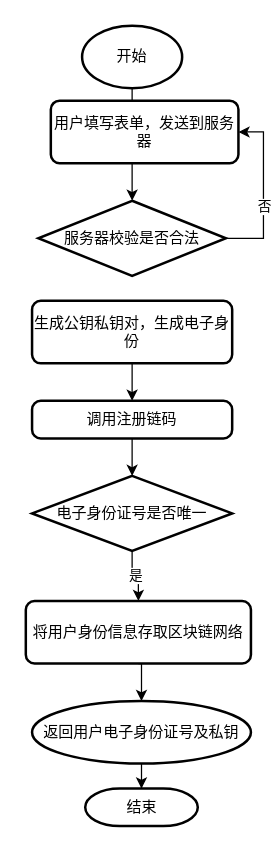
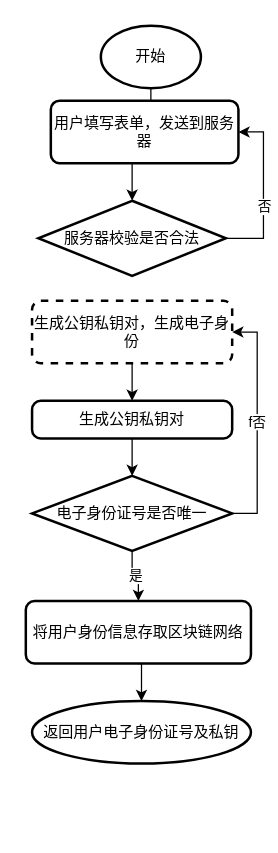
node "开始": moved (132, 57) -> (151, 57)
node "生成公钥私钥对，生成电子身份": style solid -> dashed
node "调用注册链码": label "调用注册链码" -> "生成公钥私钥对"
edge "电子身份证号是否唯一" -> "生成公钥私钥对，生成电子身份": added, label "f否"
edge "返回用户电子身份证号及私钥" -> "结束": removed
node "结束": removed
